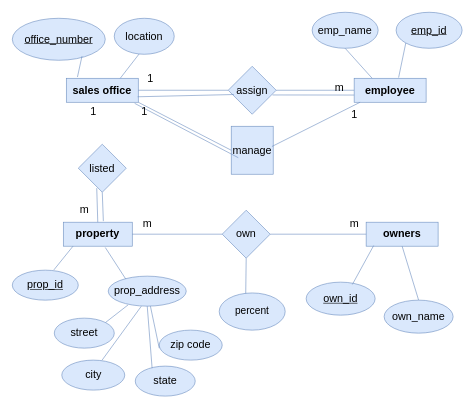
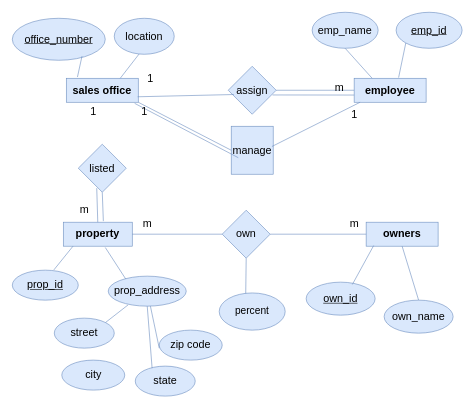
edge "sales office" -- "assign": removed
edge "prop_address" -- "city": removed
